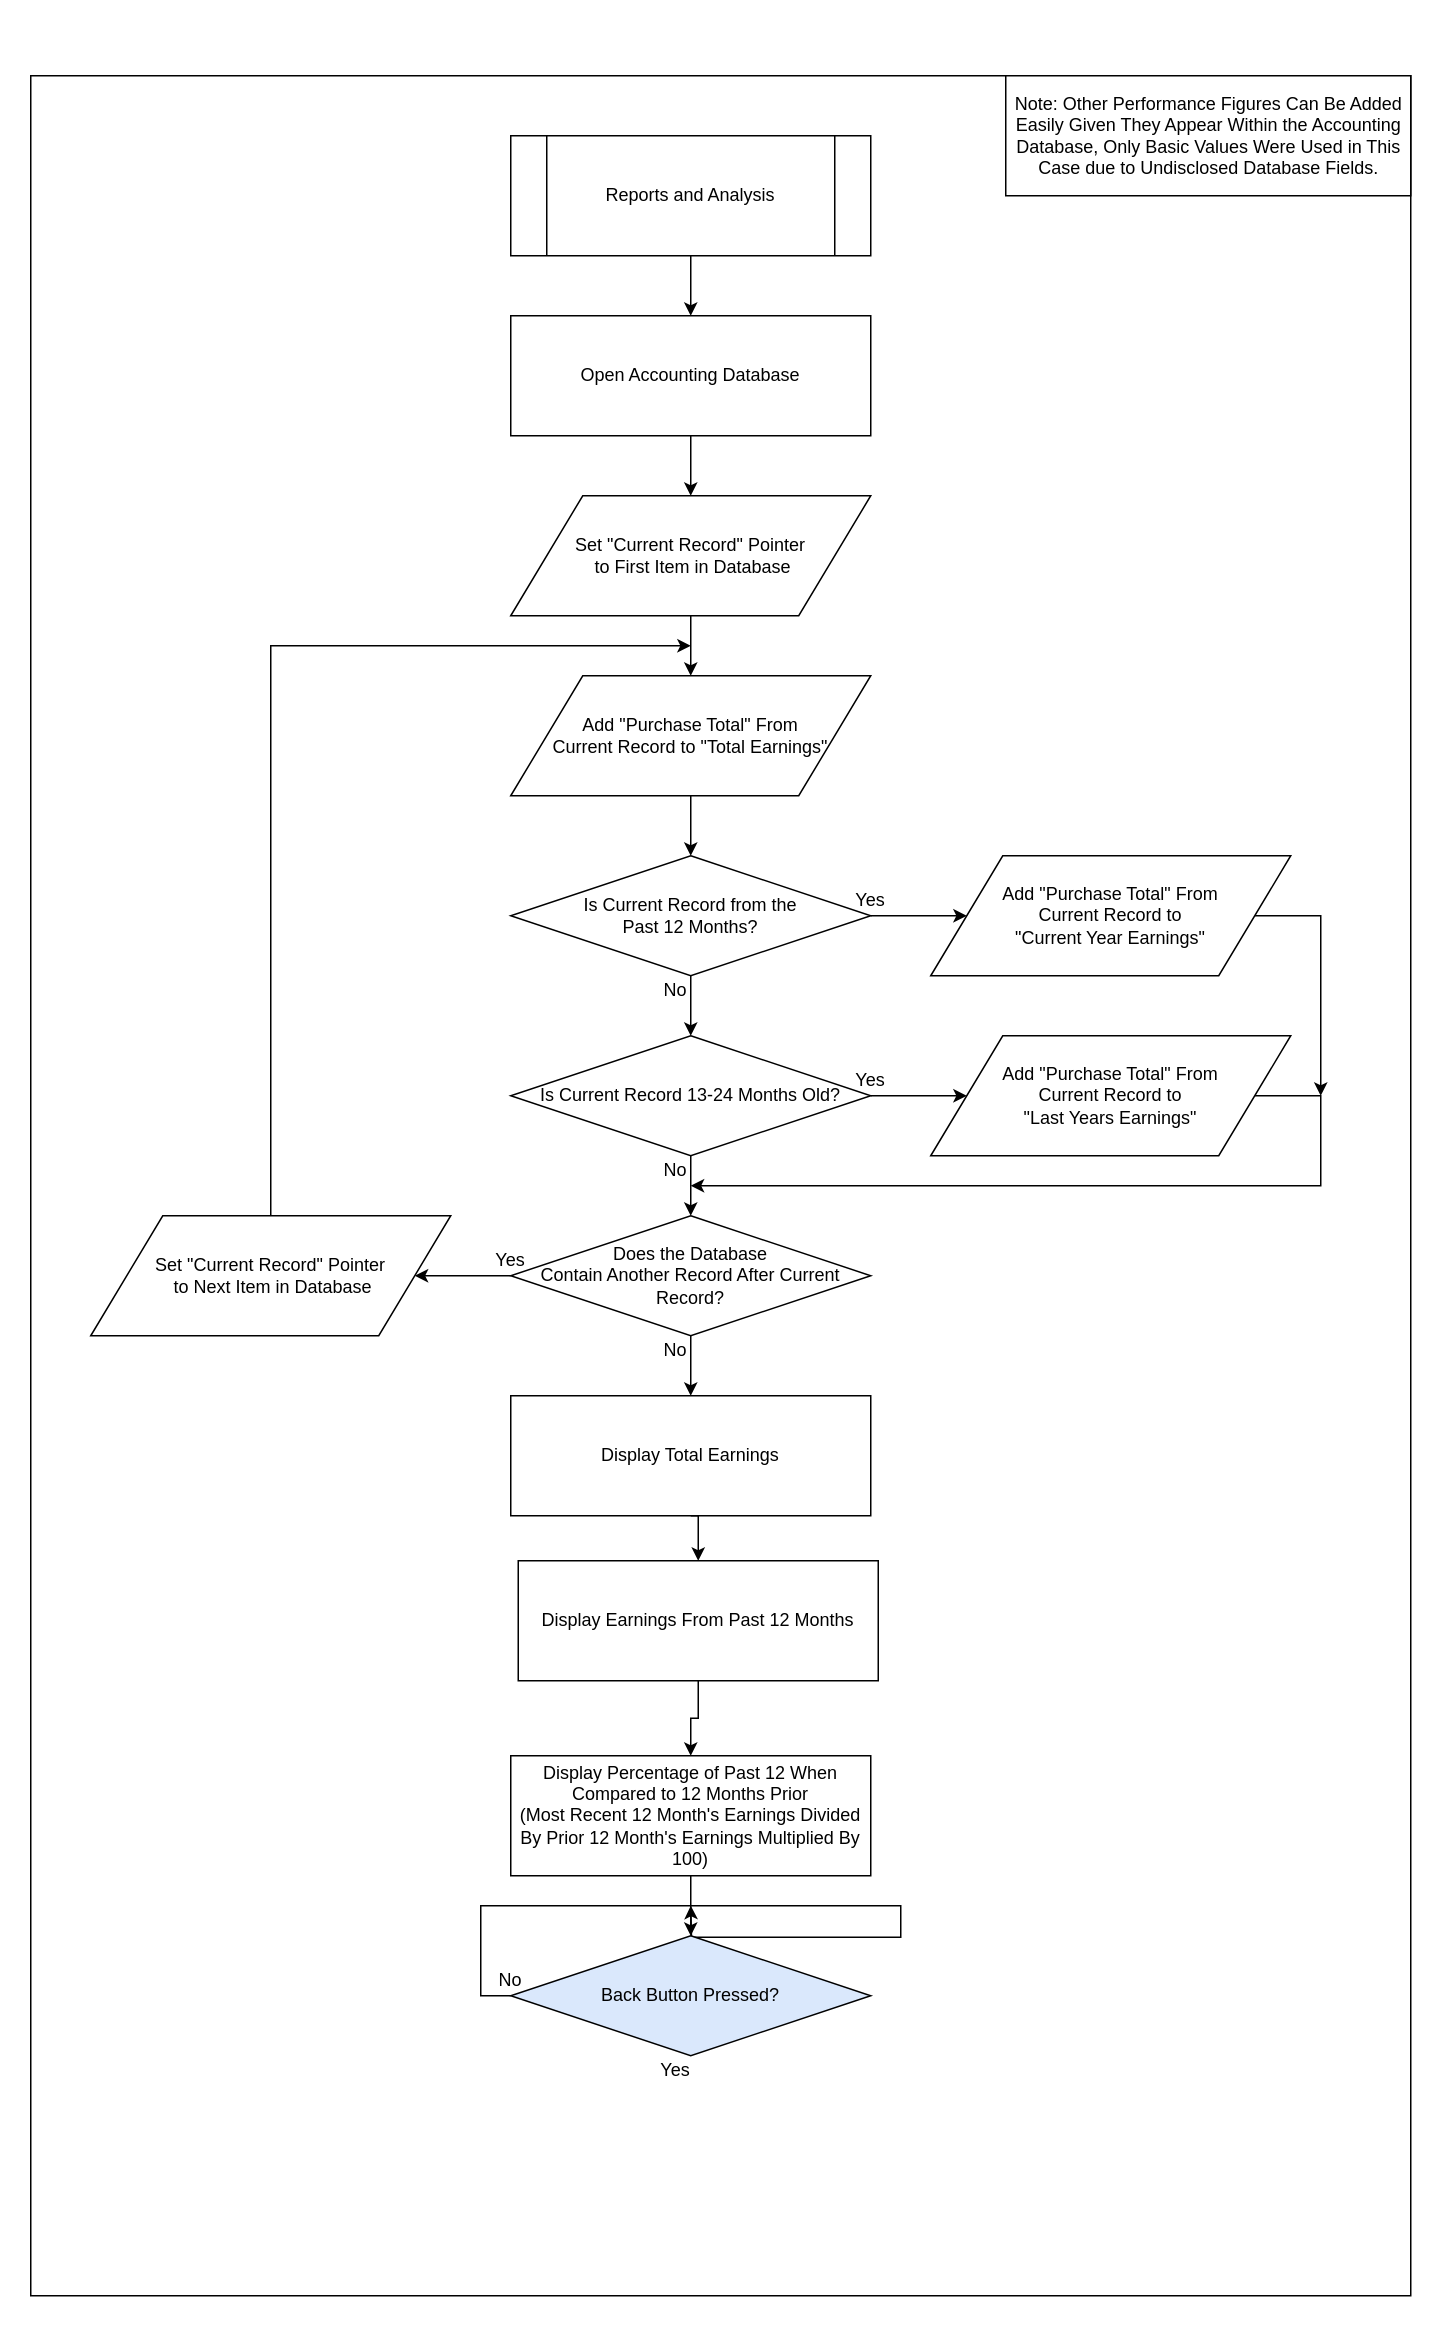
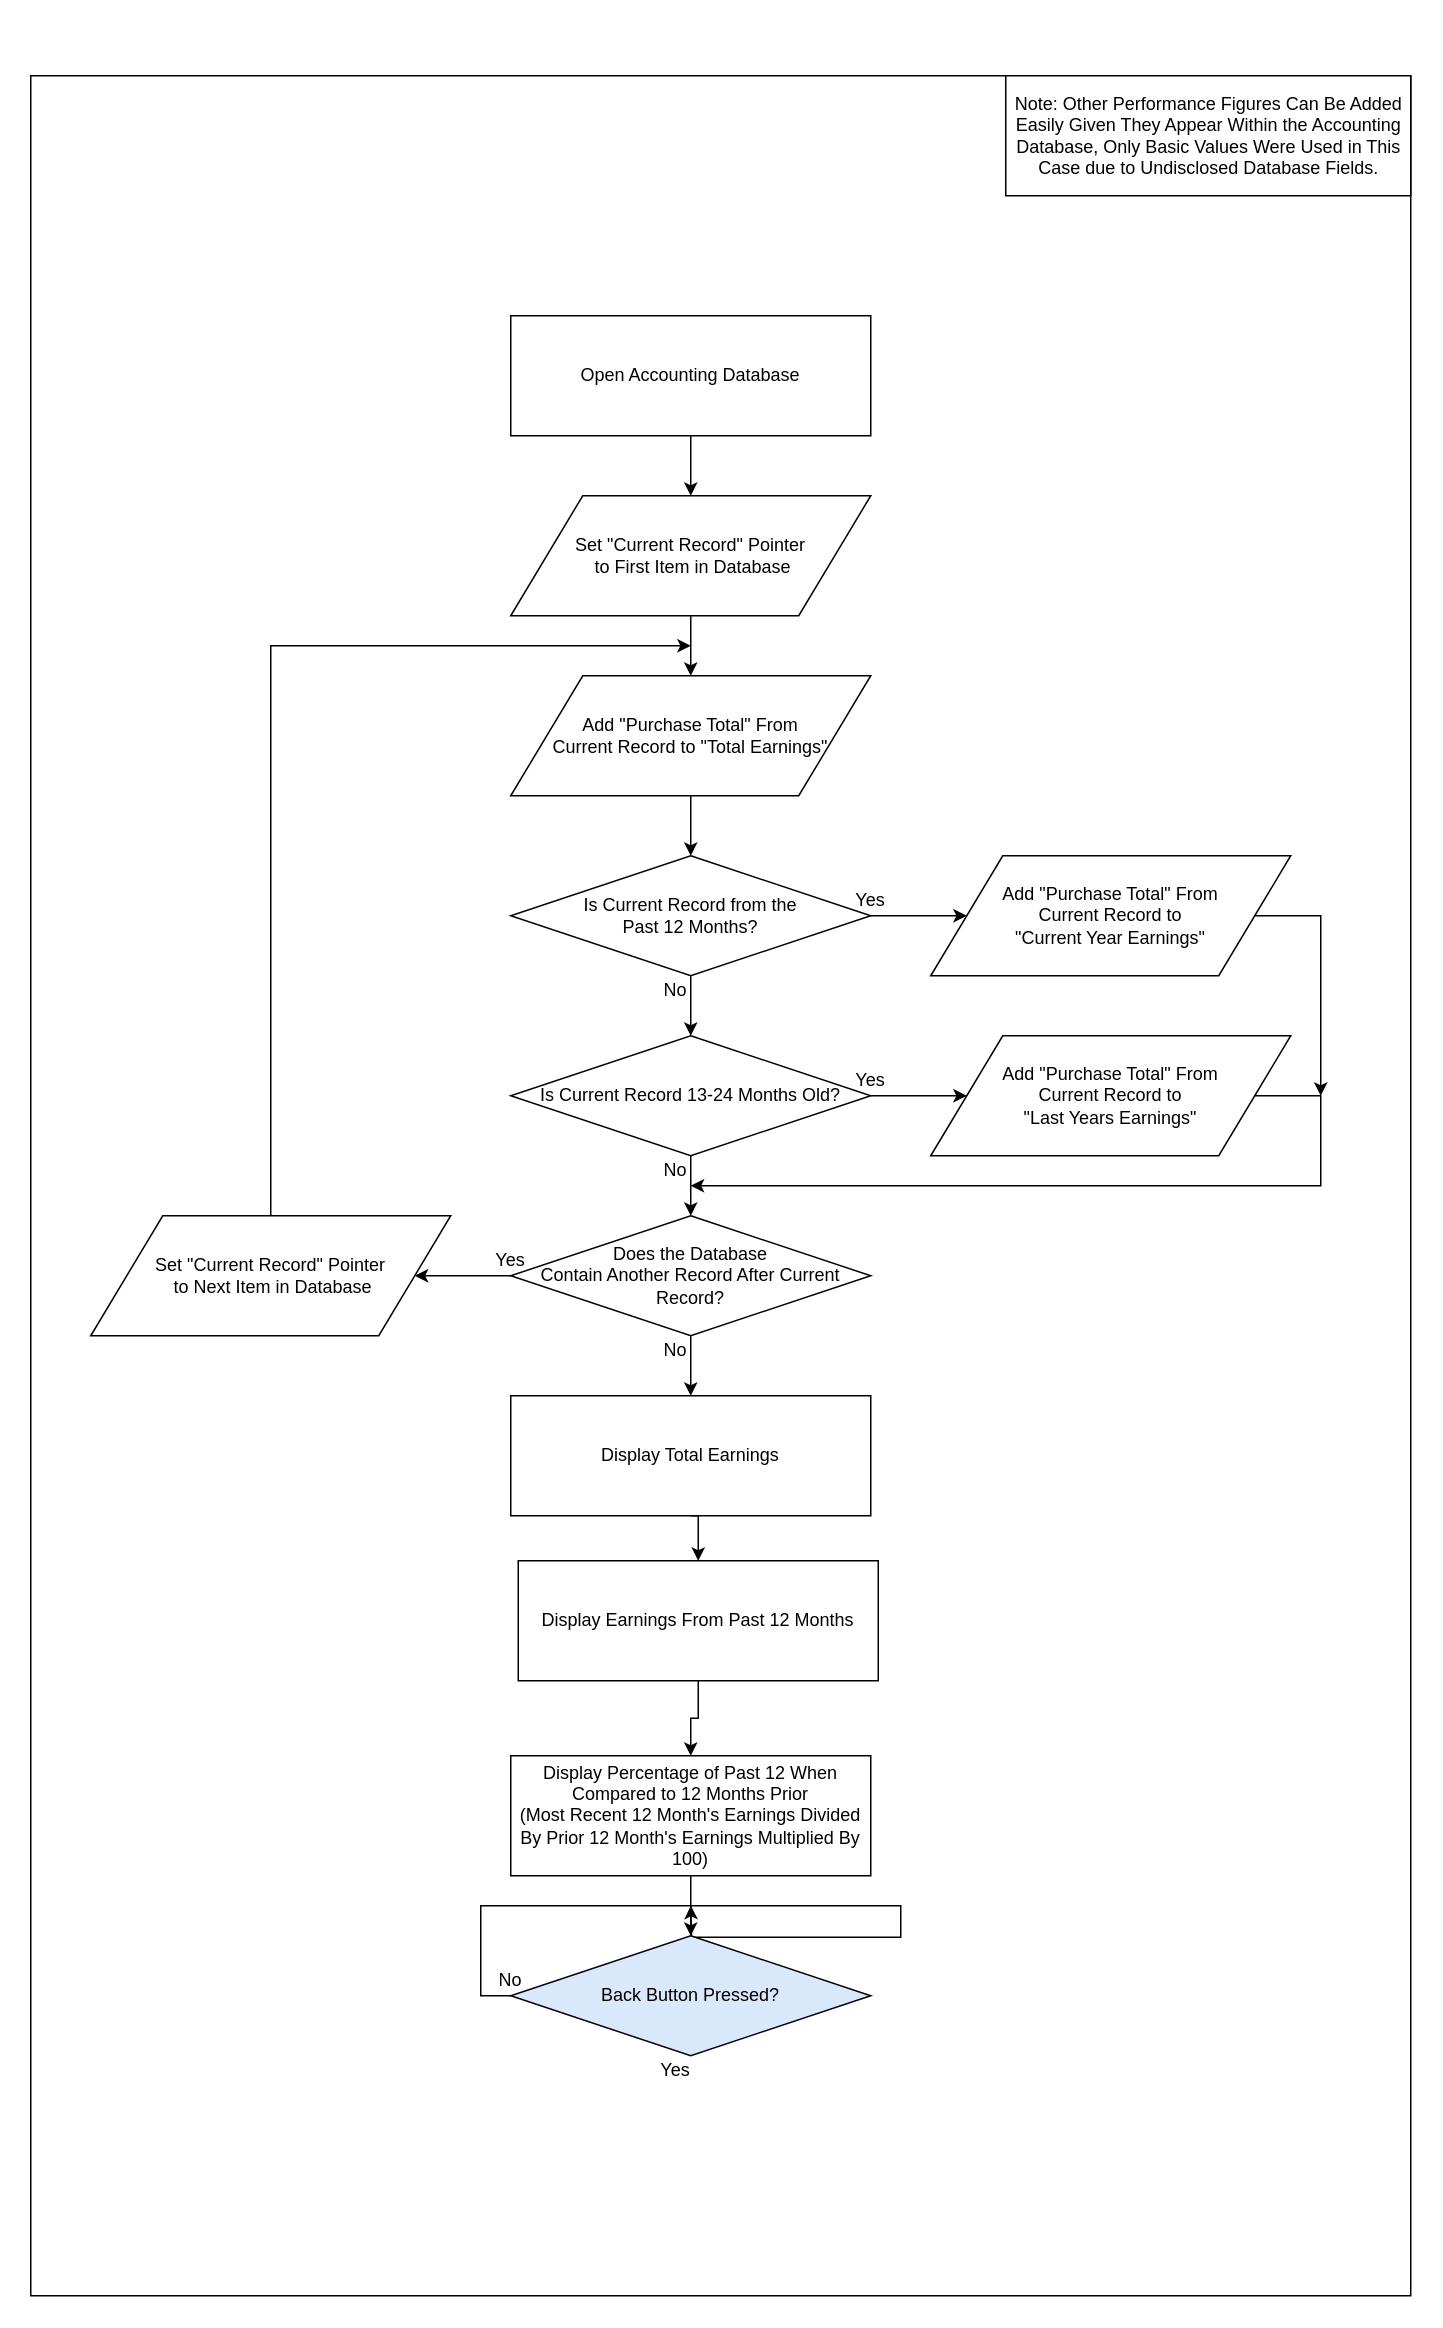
node "Reports and Analysis": removed
edge "Reports and Analysis" -> "Open Accounting Database": removed
